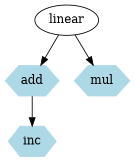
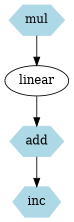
edge "linear" -> "mul": reversed
